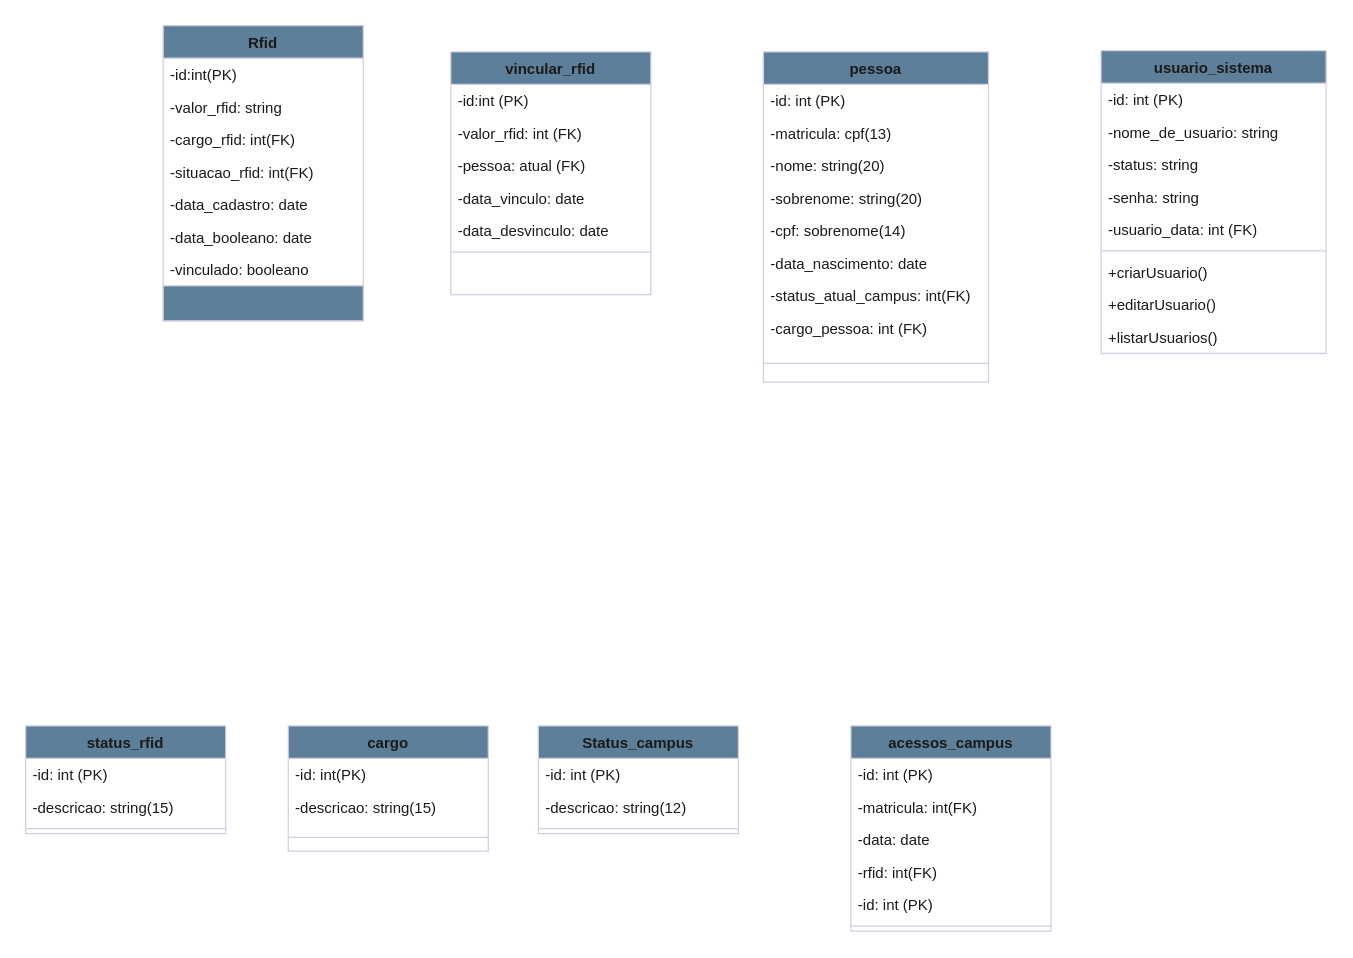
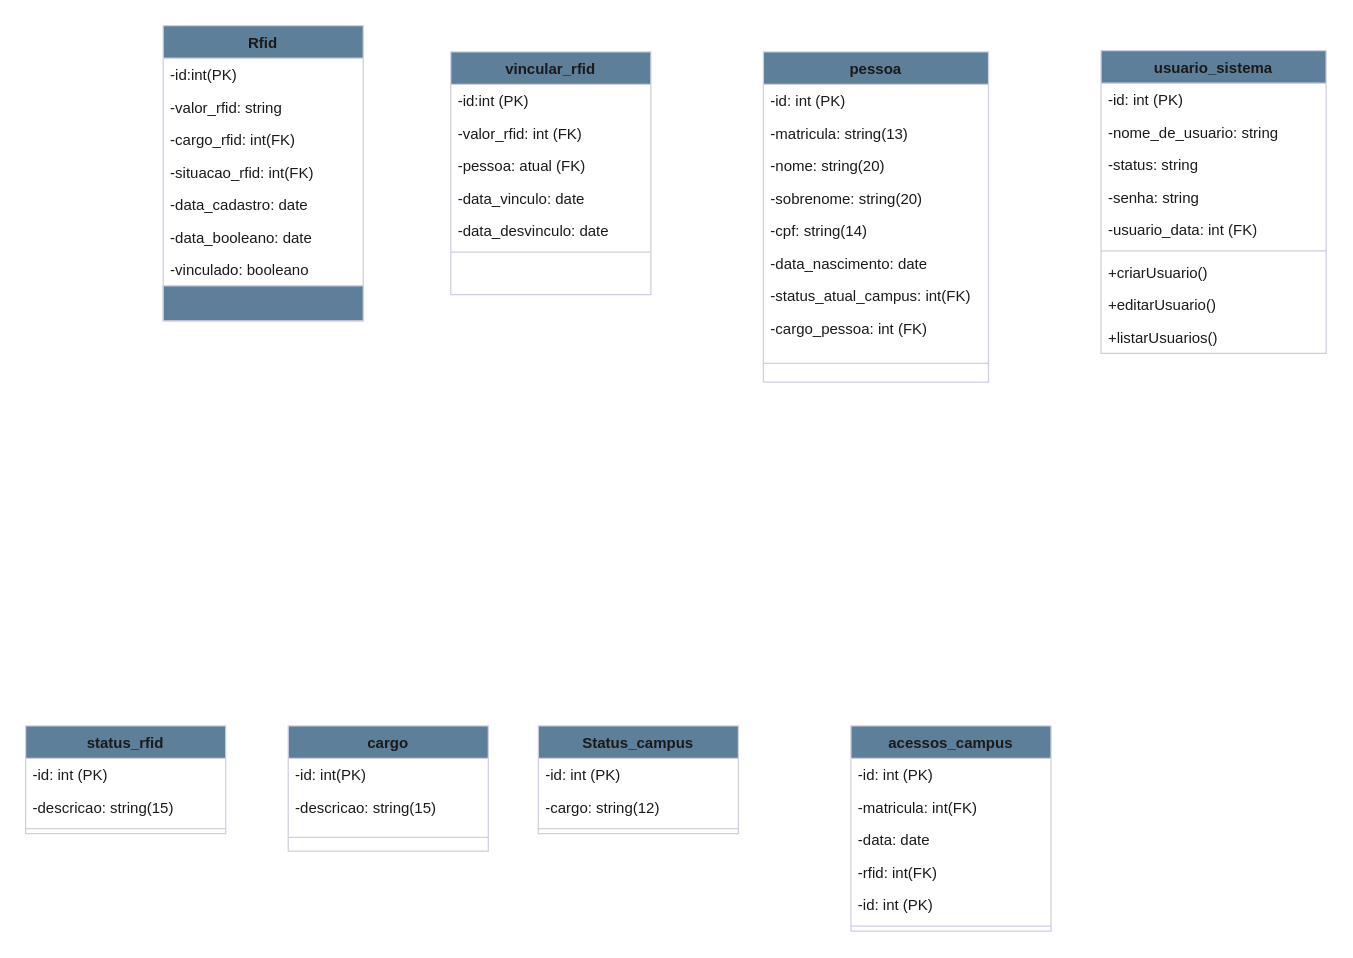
node "-matricula: cpf(13)": label "-matricula: cpf(13)" -> "-matricula: string(13)"
node "-cpf: sobrenome(14)": label "-cpf: sobrenome(14)" -> "-cpf: string(14)"
node "-descricao: string(12)": label "-descricao: string(12)" -> "-cargo: string(12)"
